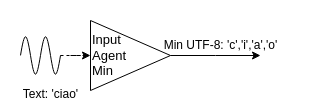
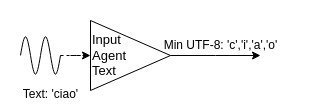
node "Input Agent Min": label "Input Agent Min" -> "Input Agent Text"
